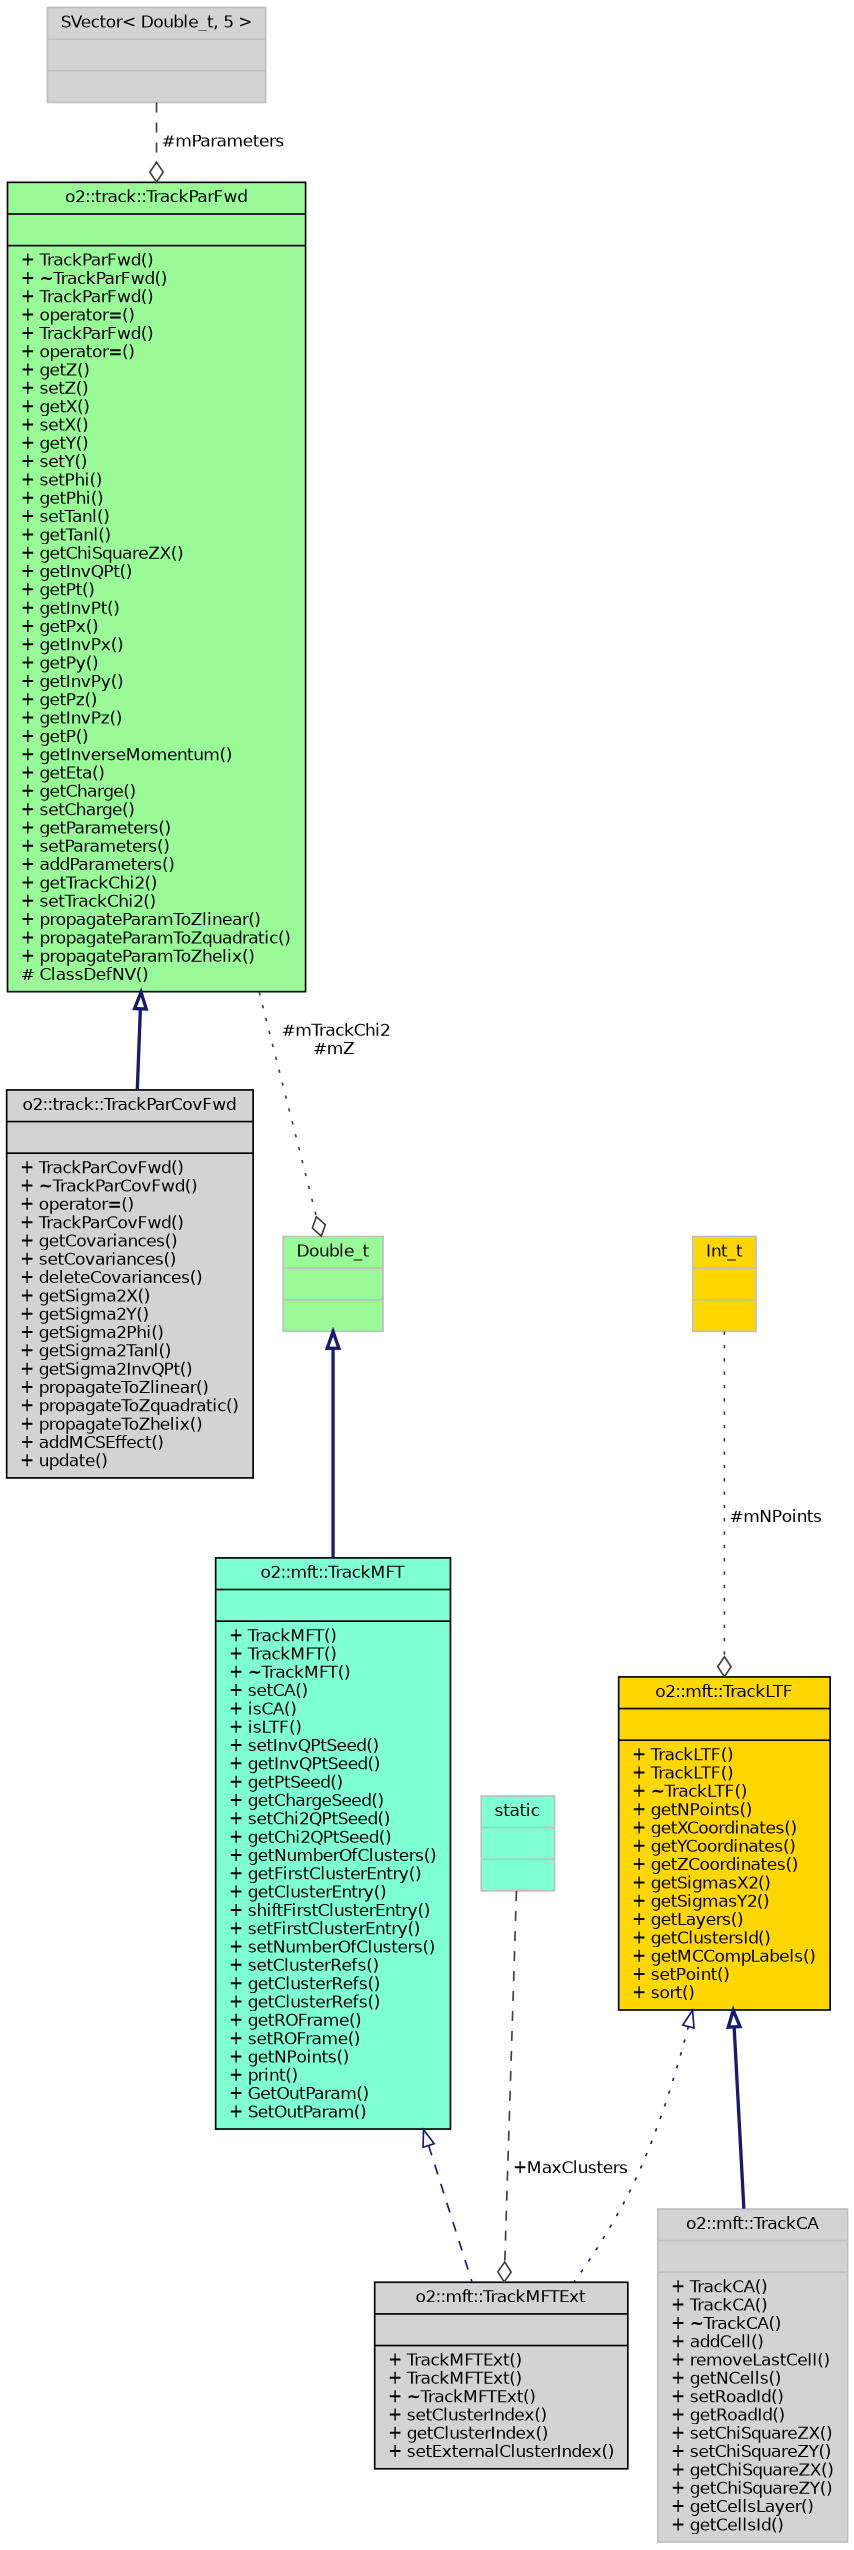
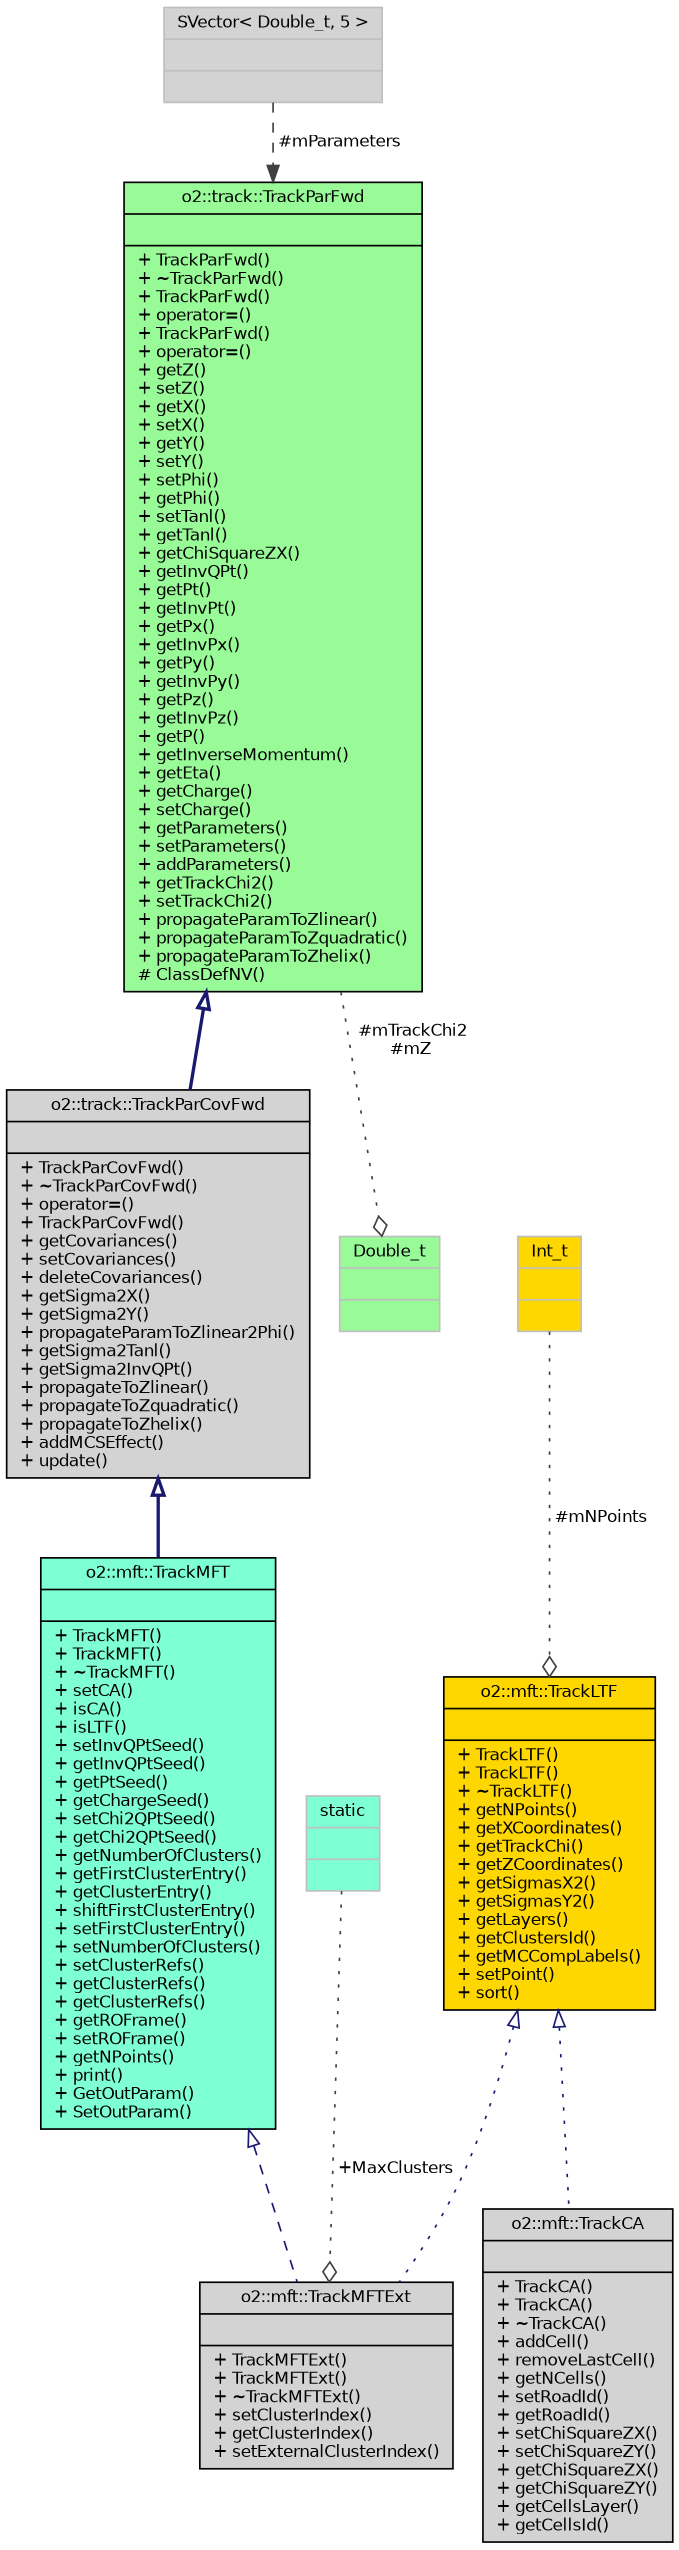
edge "SVector< Double_t, 5 >" -> "o2::track::TrackParFwd": arrowhead odiamond -> normal
node "o2::track::TrackParCovFwd": text "+ getSigma2Phi()" -> "+ propagateParamToZlinear2Phi()"
edge "o2::mft::TrackMFT" -> "Double_t": now "o2::mft::TrackMFT" -> "o2::track::TrackParCovFwd"
node "o2::mft::TrackLTF": text "+ getYCoordinates()" -> "+ getTrackChi()"
edge "static" -> "o2::mft::TrackMFTExt": style dashed -> dotted
edge "o2::mft::TrackCA" -> "o2::mft::TrackLTF": style bold -> dotted
node "o2::mft::TrackCA": color grey75 -> black
